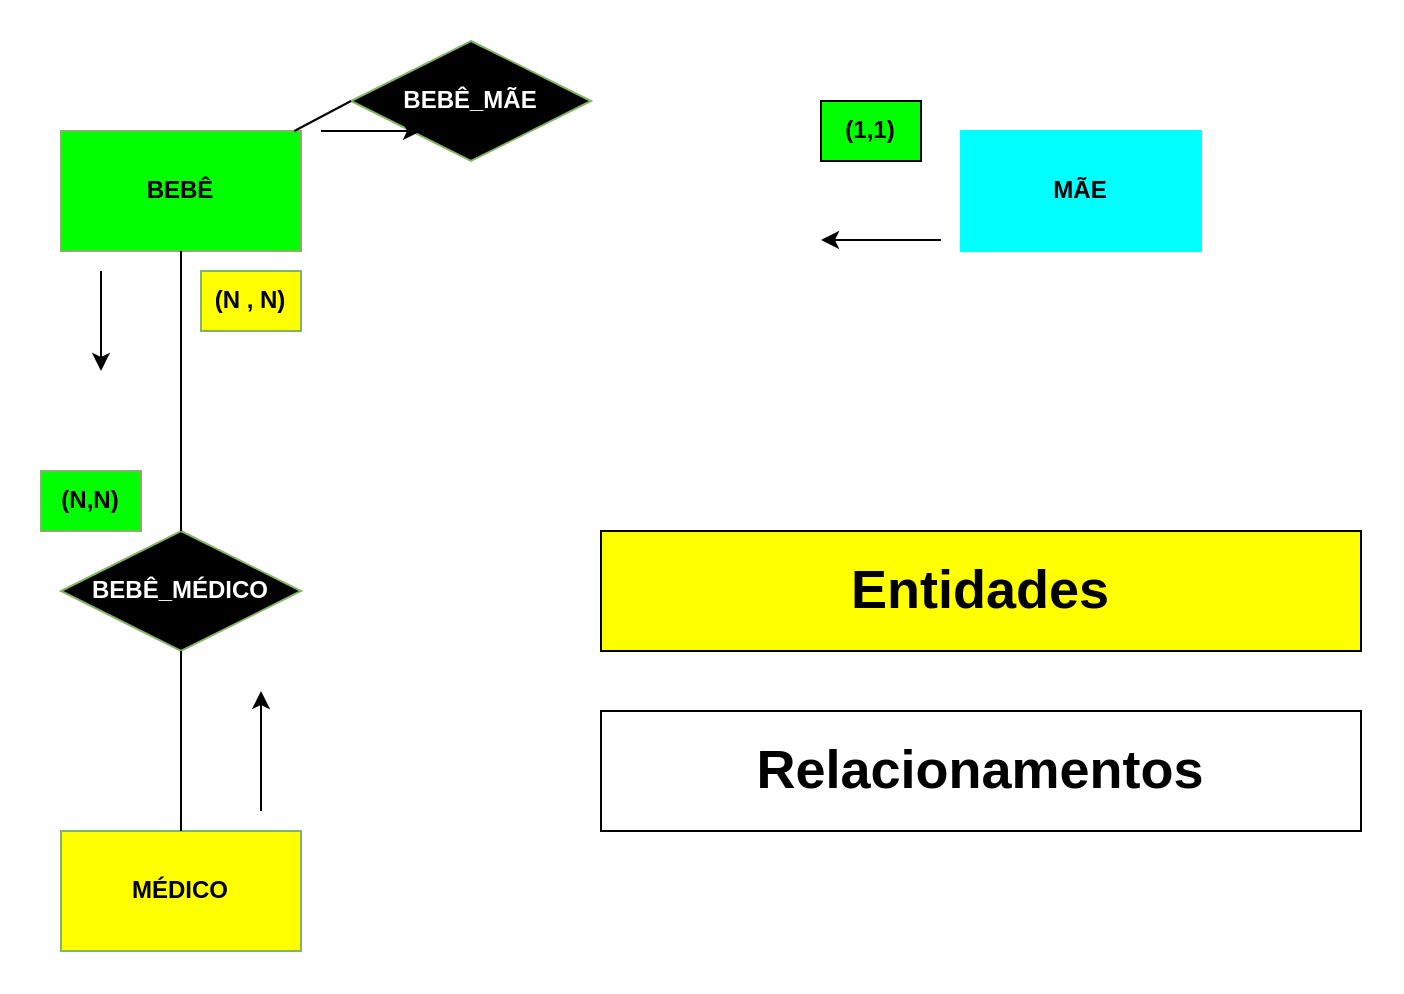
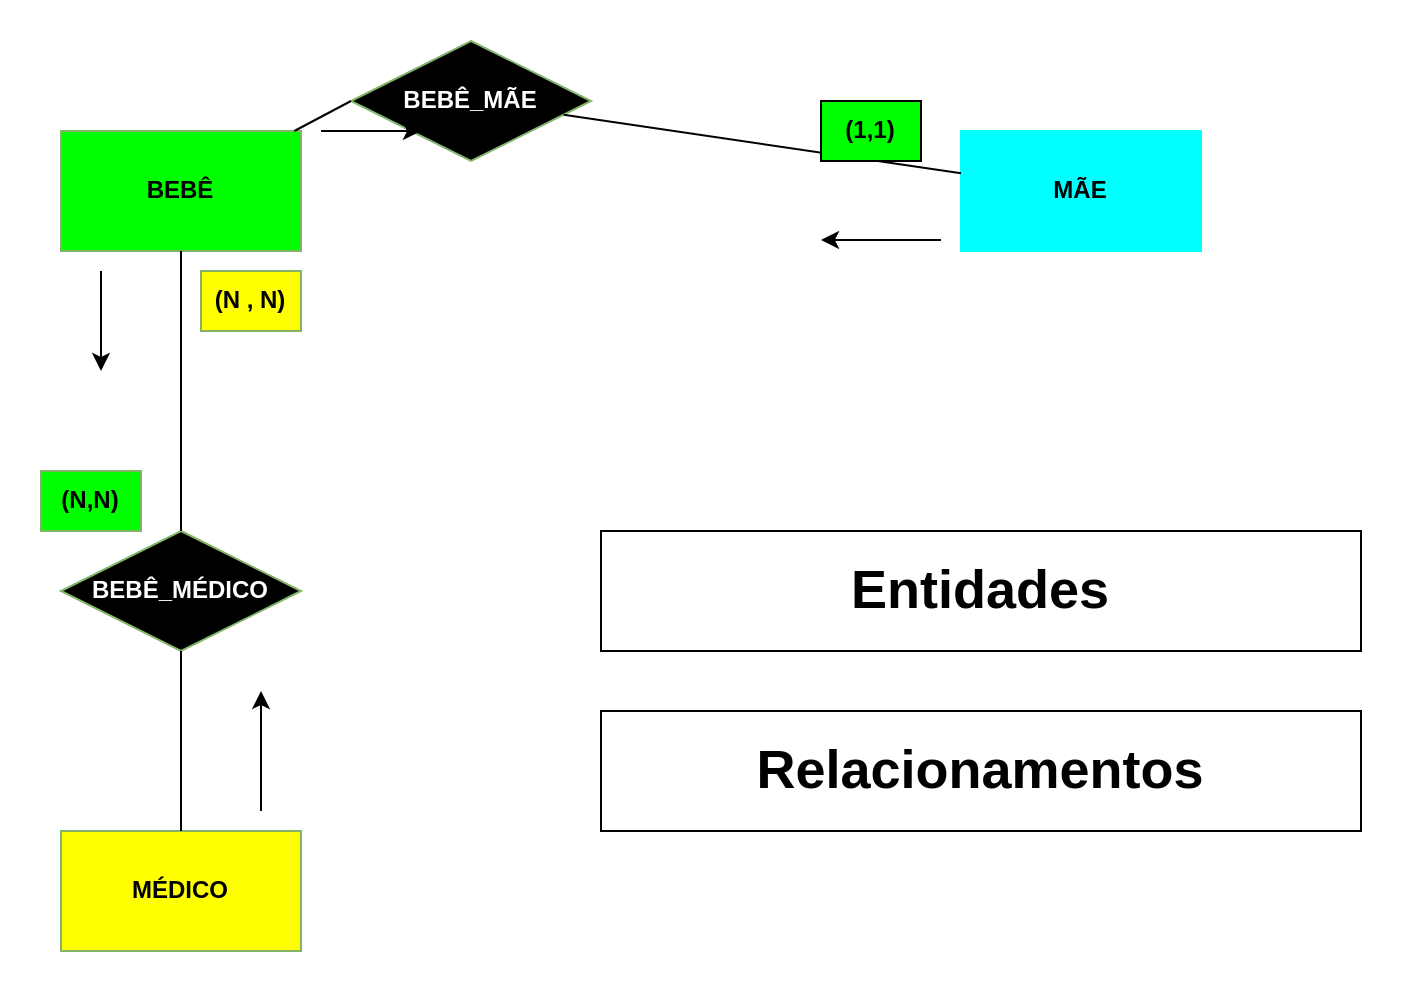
edge "BEBÊ_MÃE" -- "MÃE": added
node "Entidades": fillcolor #ffff00 -> #ffffff
